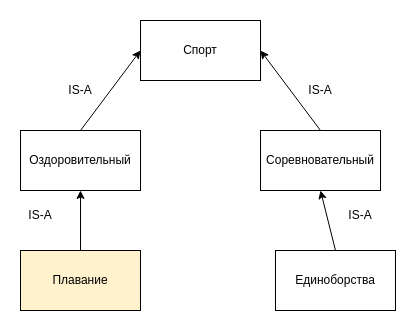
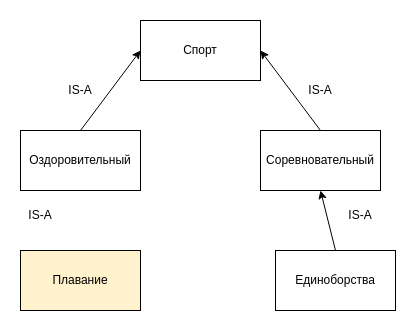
edge "Плавание" -> "Оздоровительный": removed
